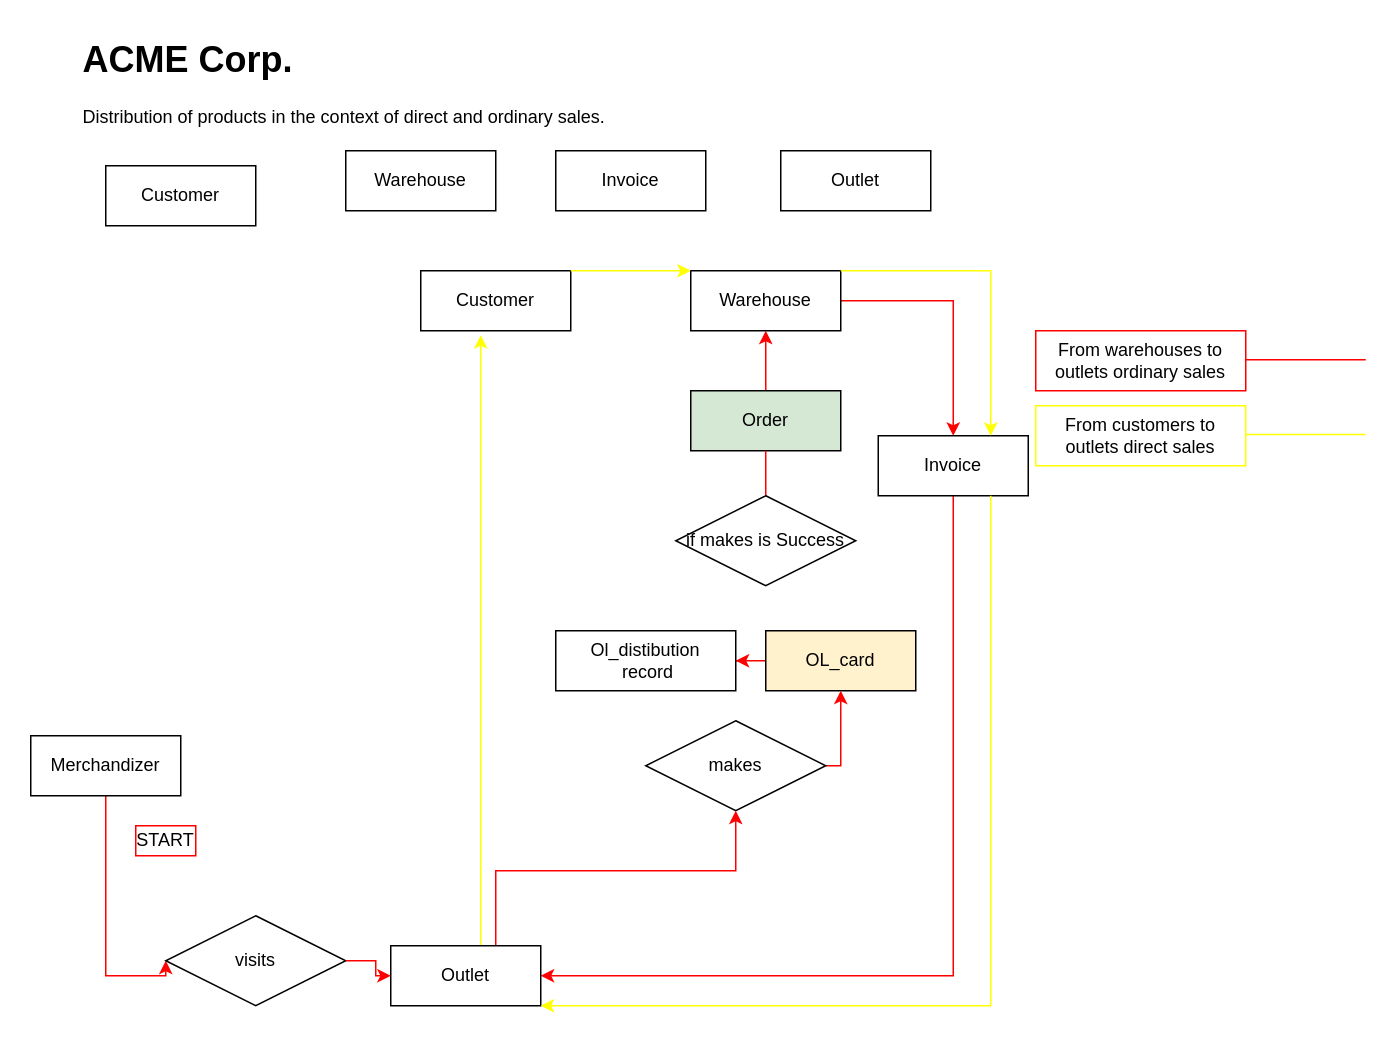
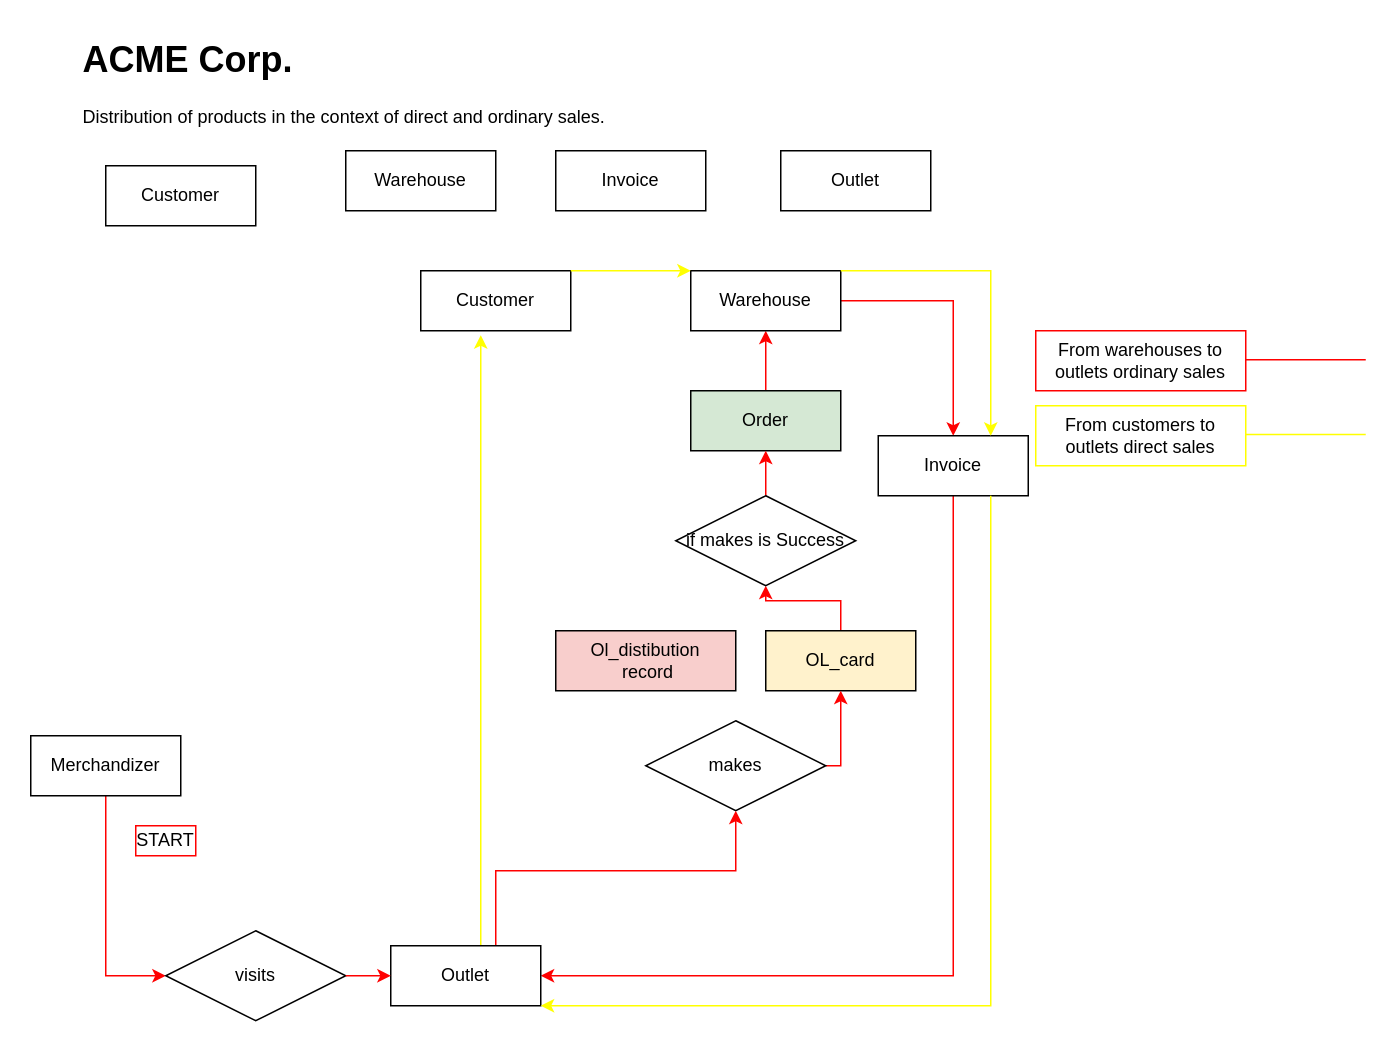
edge "Order" -- "if makes is Success": arrowhead none -> classic
node "Ol_distibution record": fillcolor #ffffff -> #f8cecc
edge "OL_card" -> "Ol_distibution record": now "OL_card" -> "if makes is Success"
node "visits": moved (256, 961) -> (256, 976)
